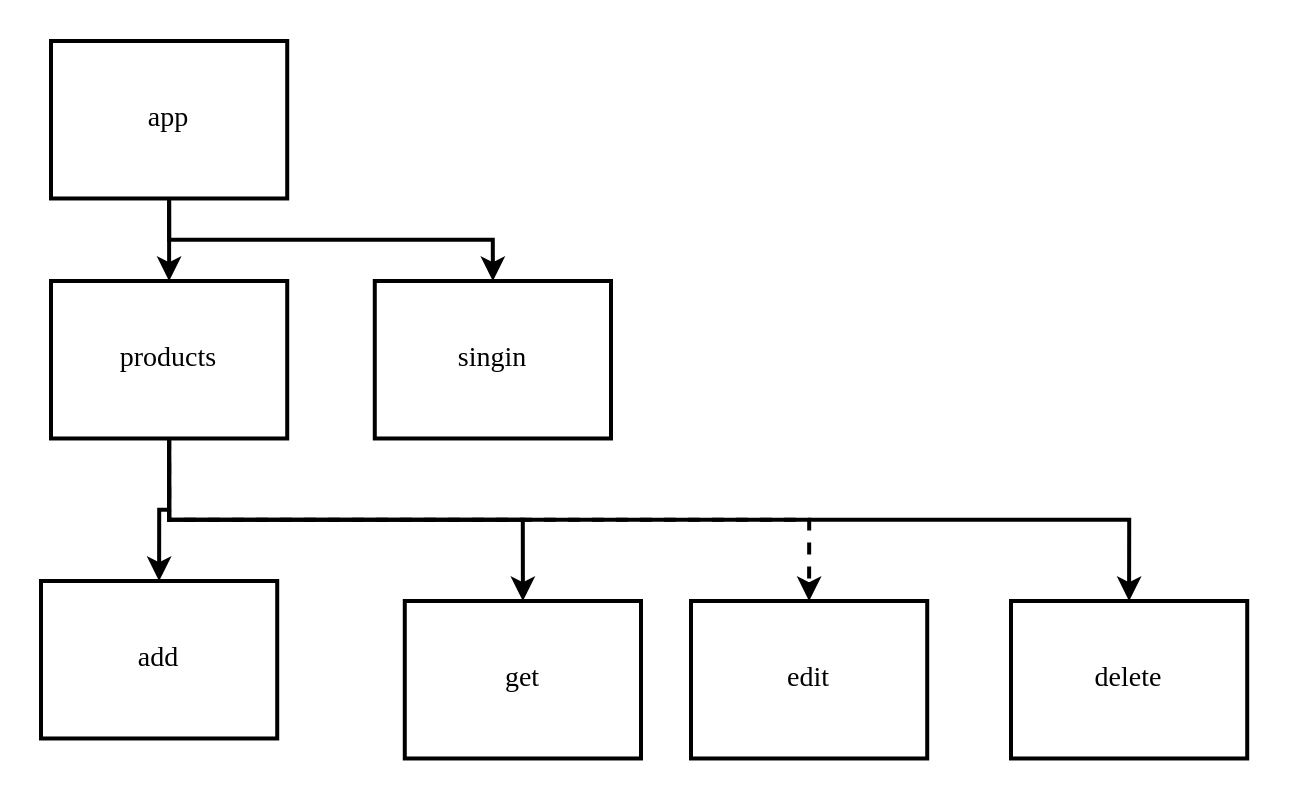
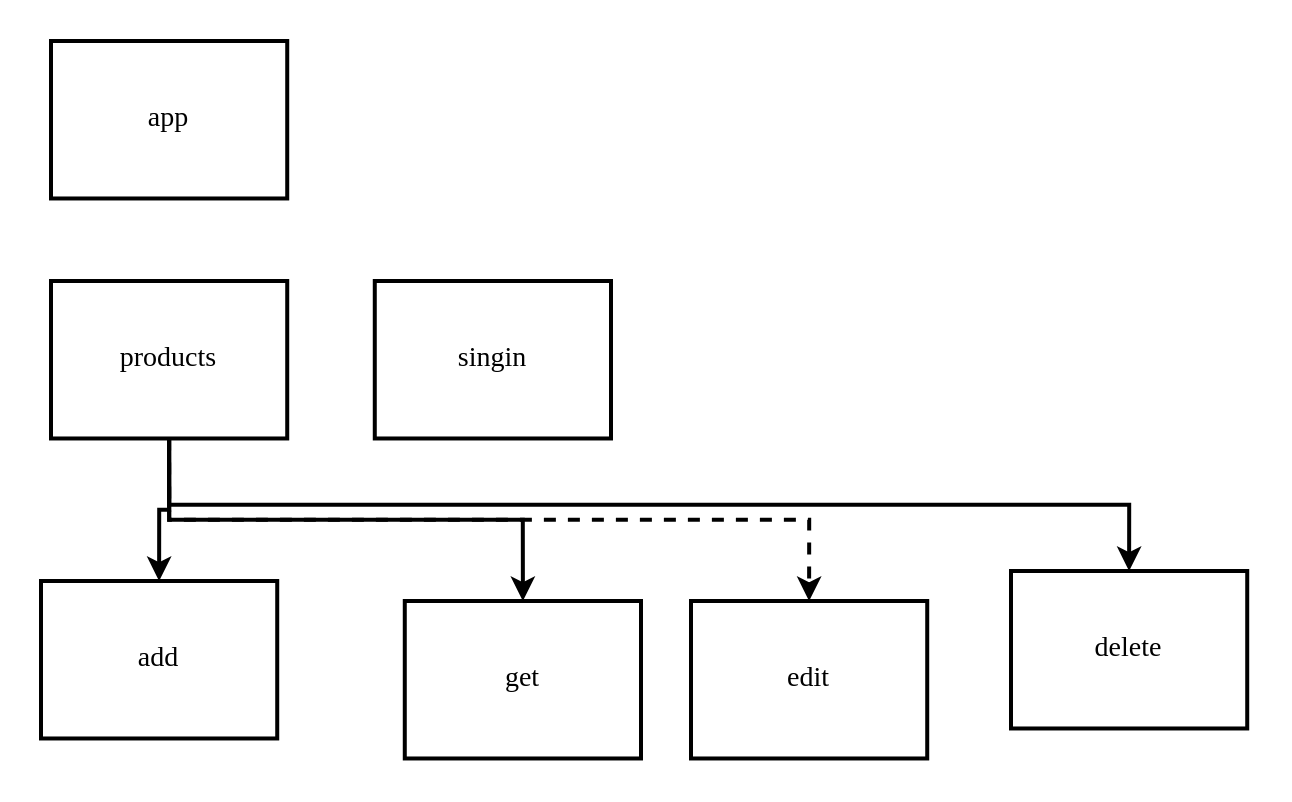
edge "app" -> "singin": removed
edge "app" -> "products": removed
node "delete": moved (1129, 680) -> (1129, 650)
